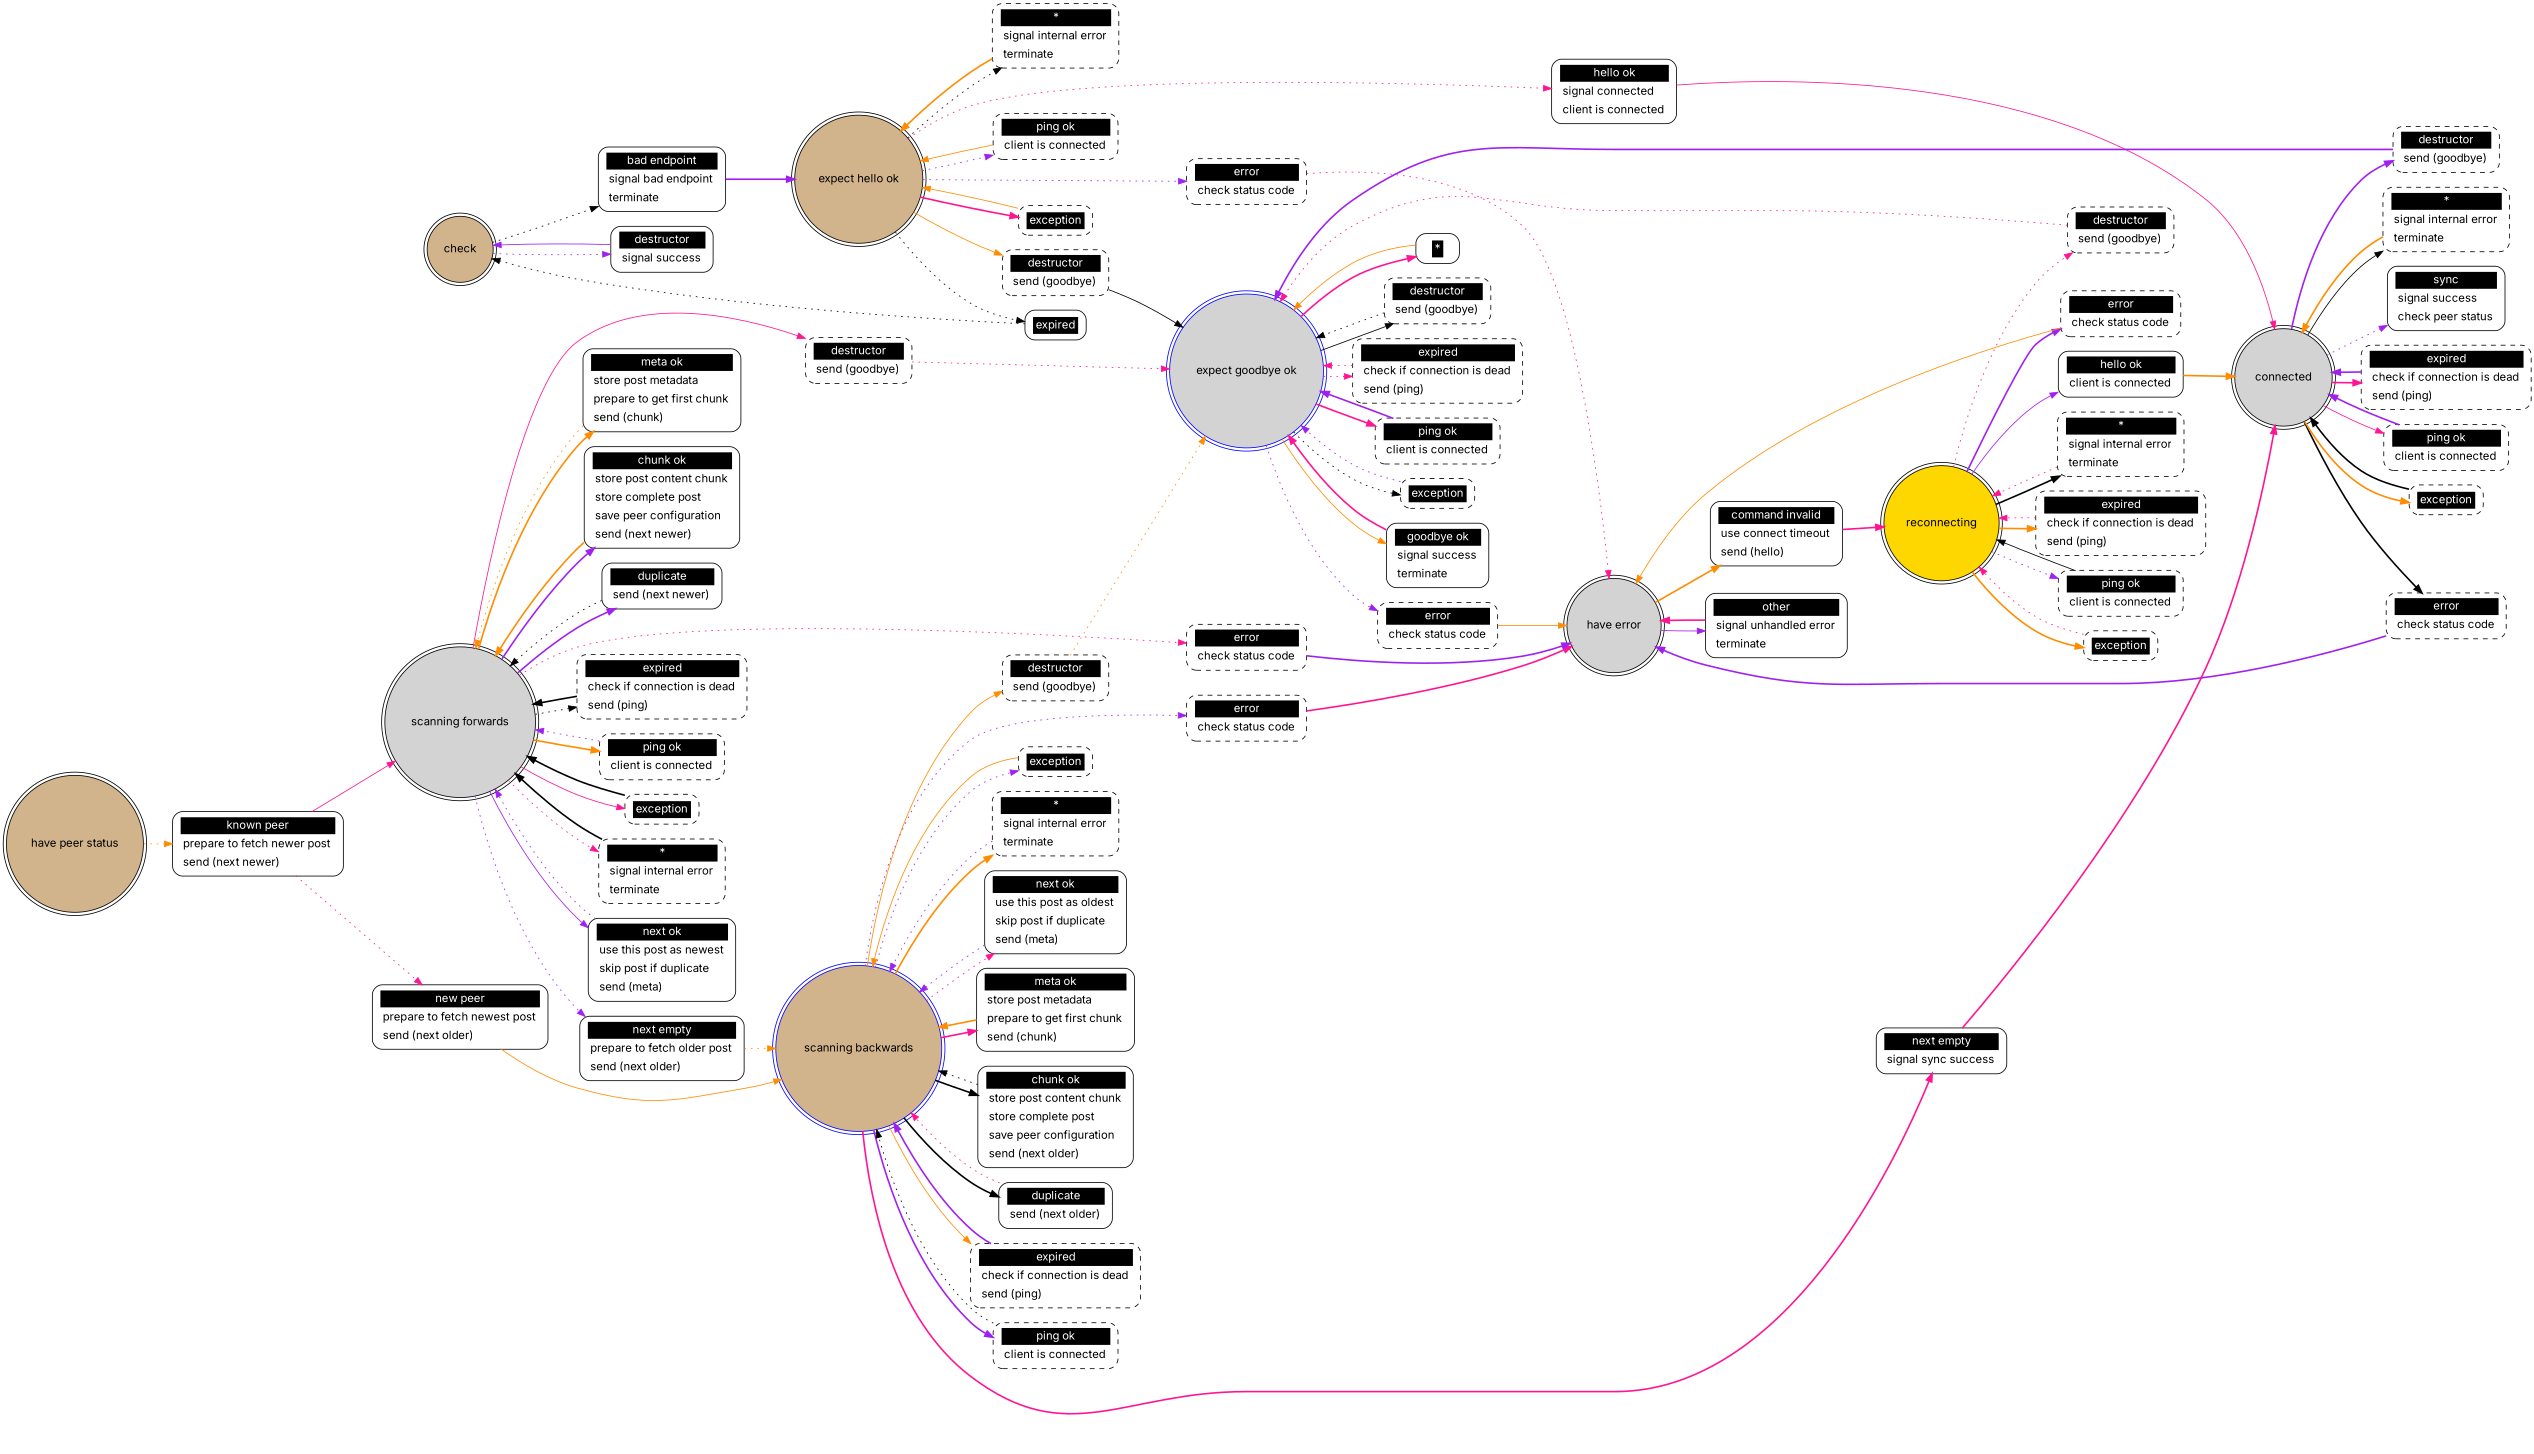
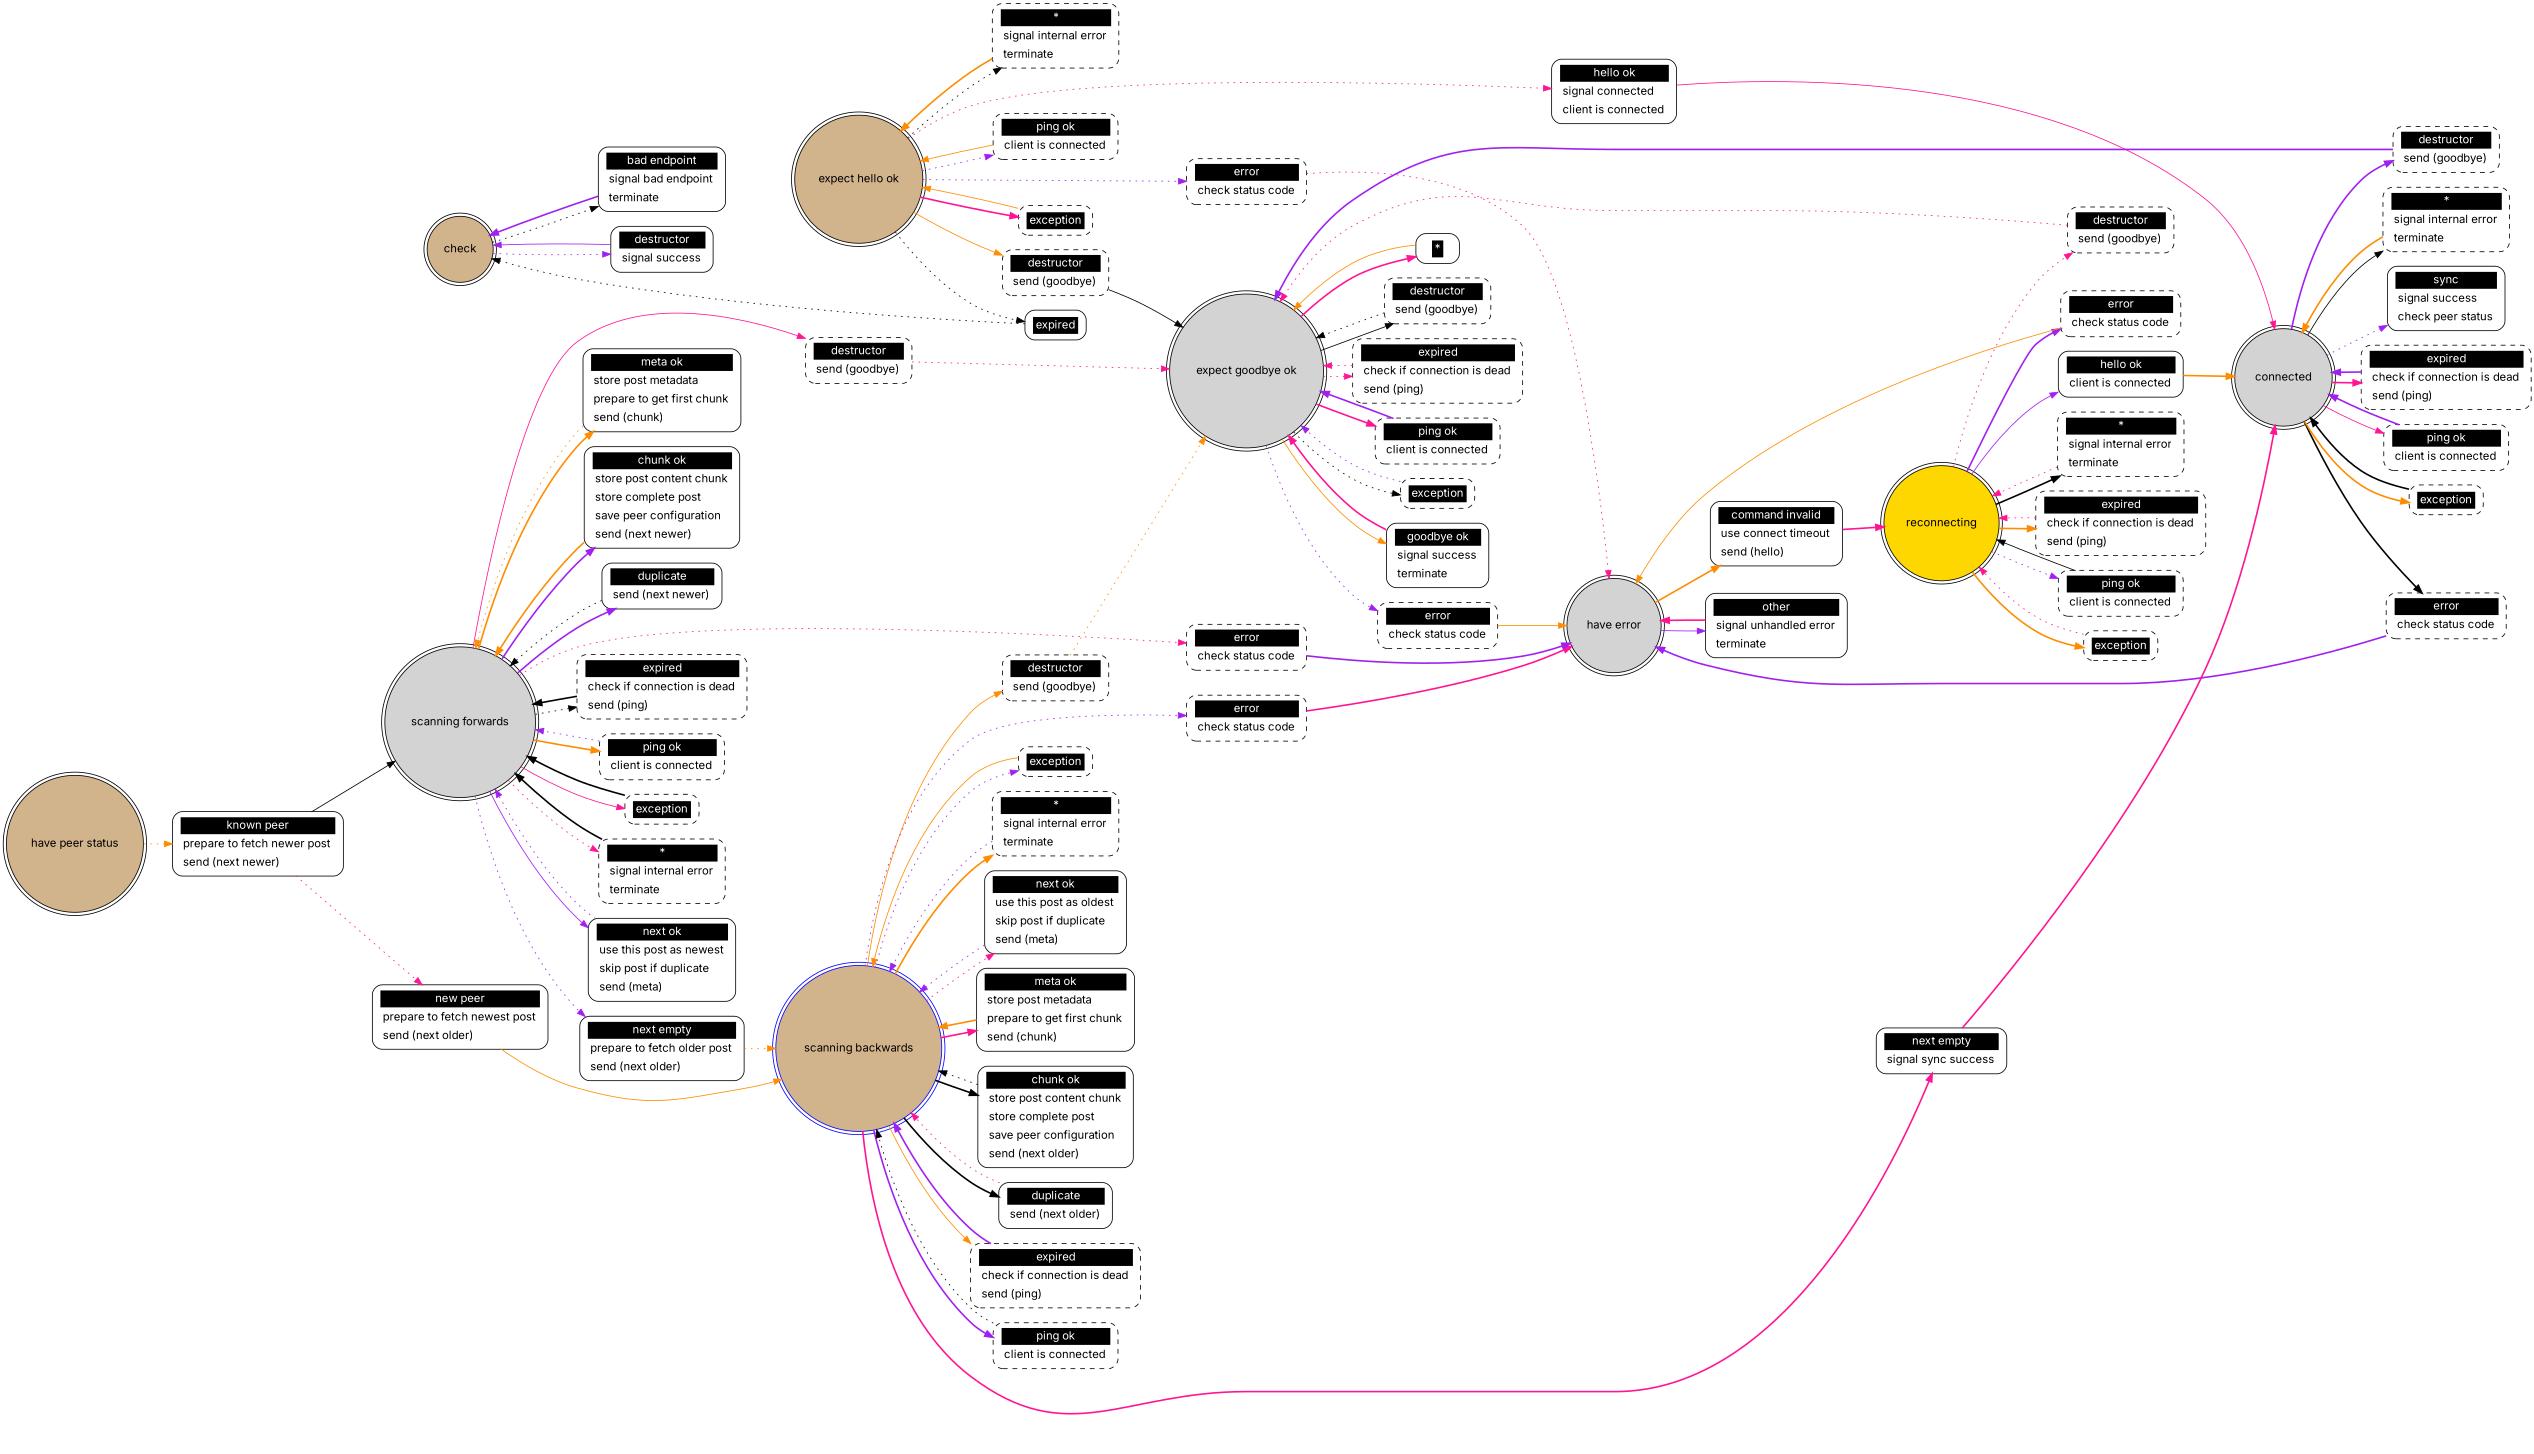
edge "bad endpoint" -> "expect hello ok": now "bad endpoint" -> "check"
node "expect goodbye ok": color blue -> black
edge "known peer" -> "scanning forwards": color deeppink -> black
